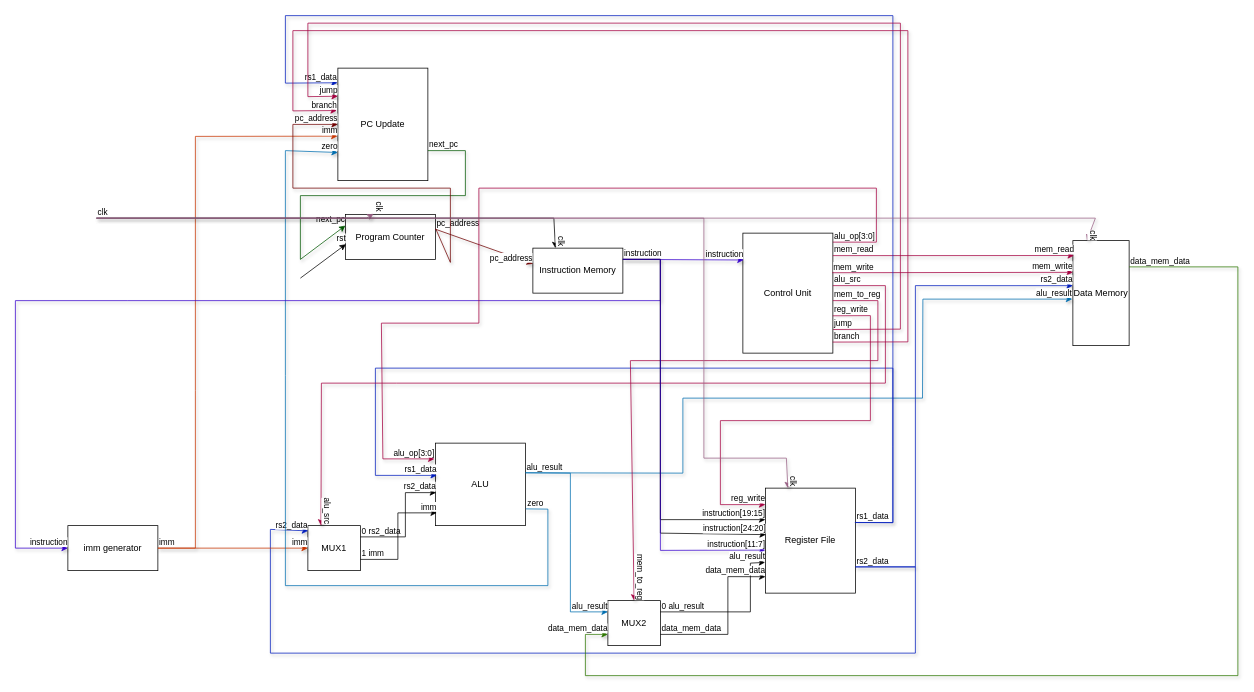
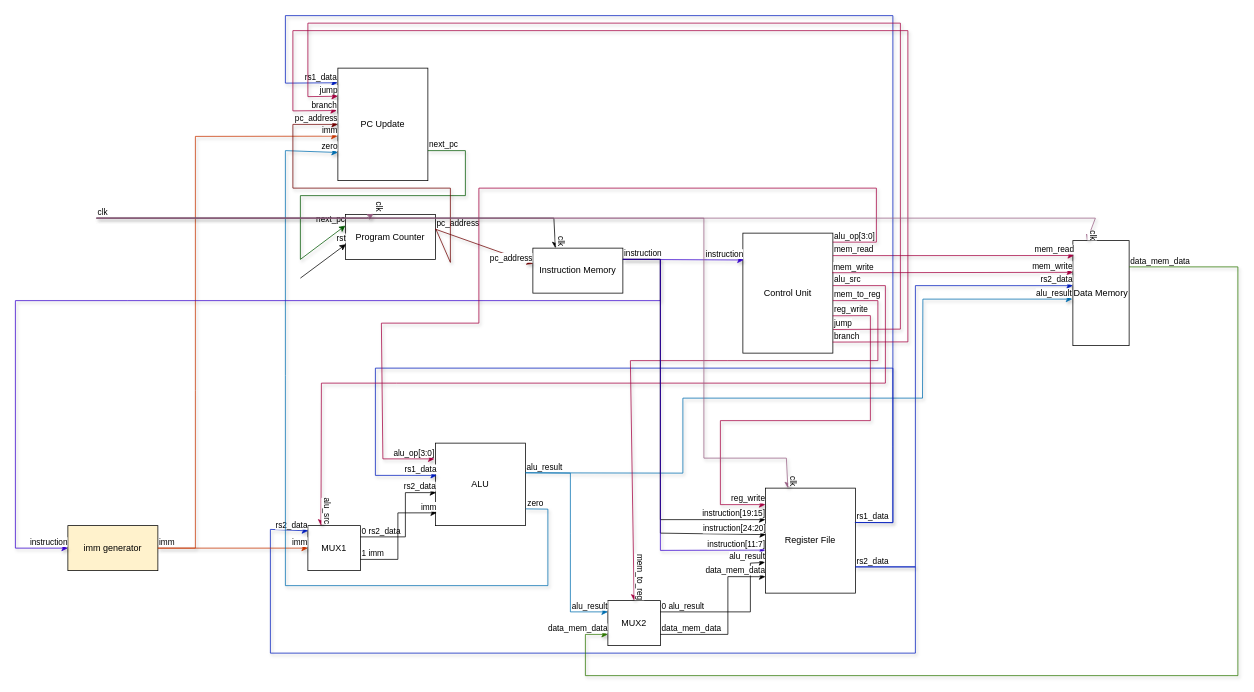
node "imm generator": fillcolor #ffffff -> #fff2cc
